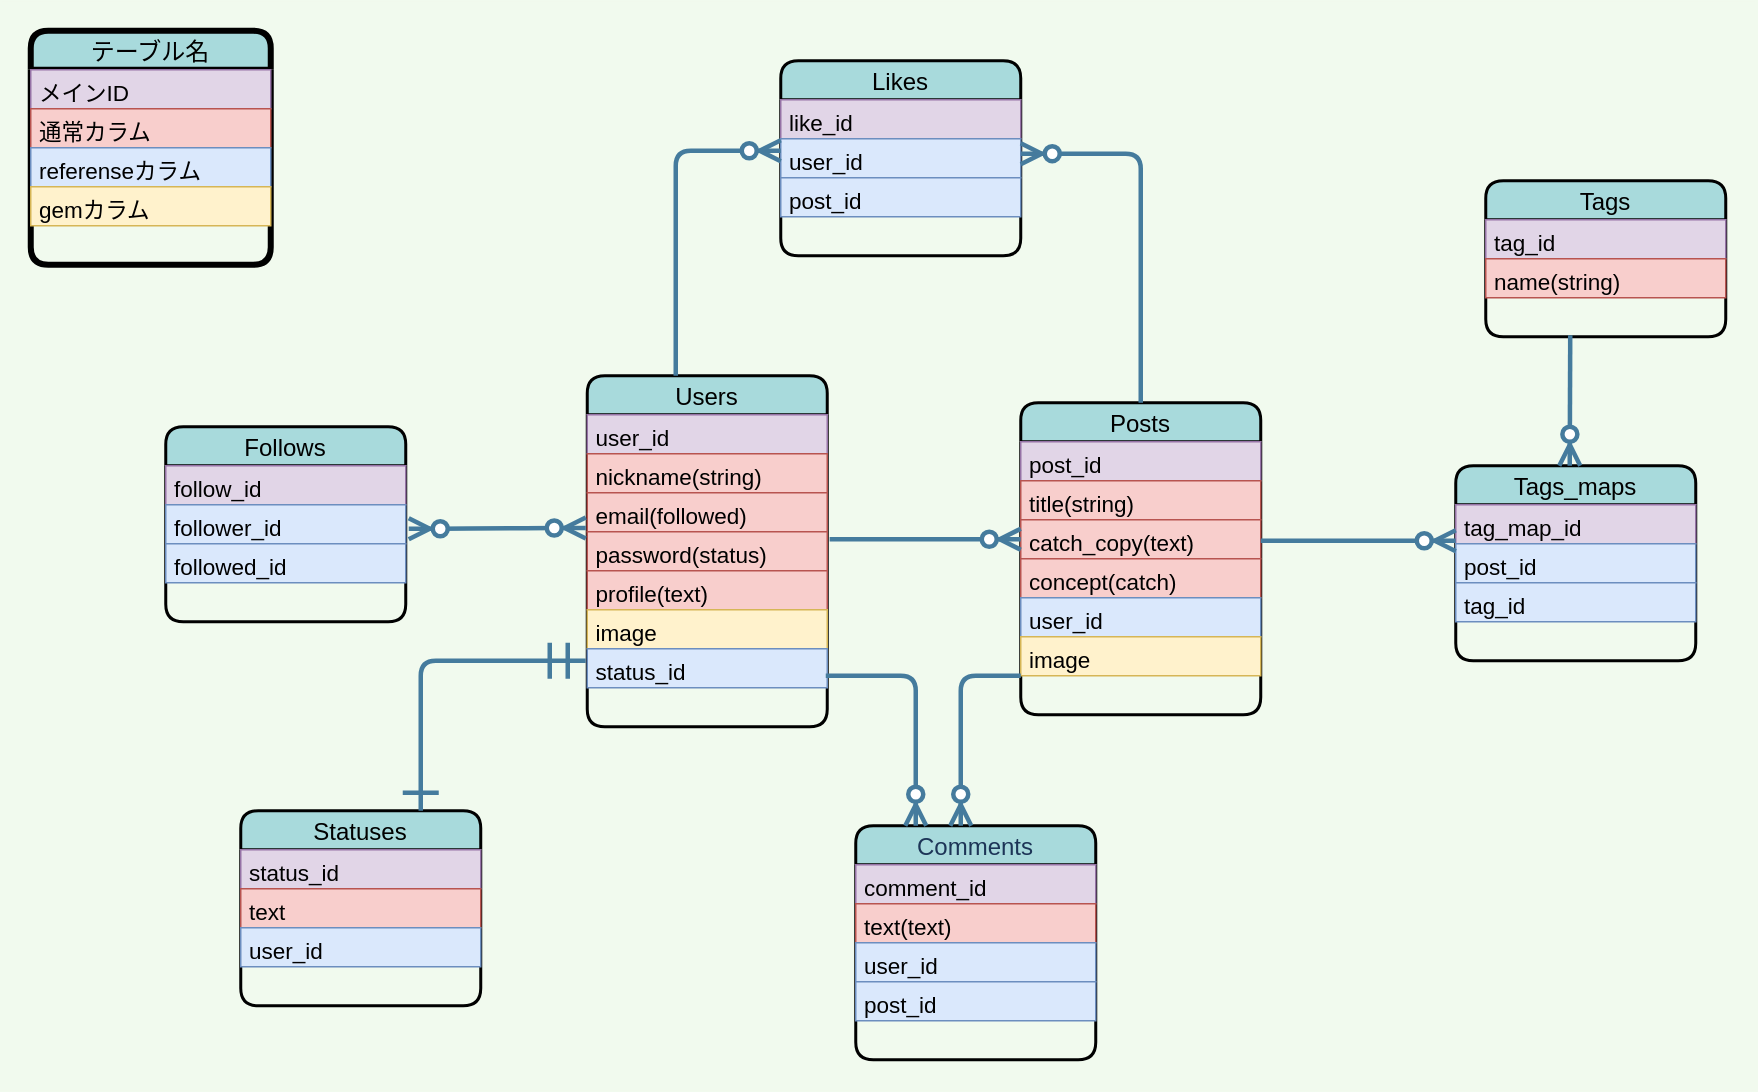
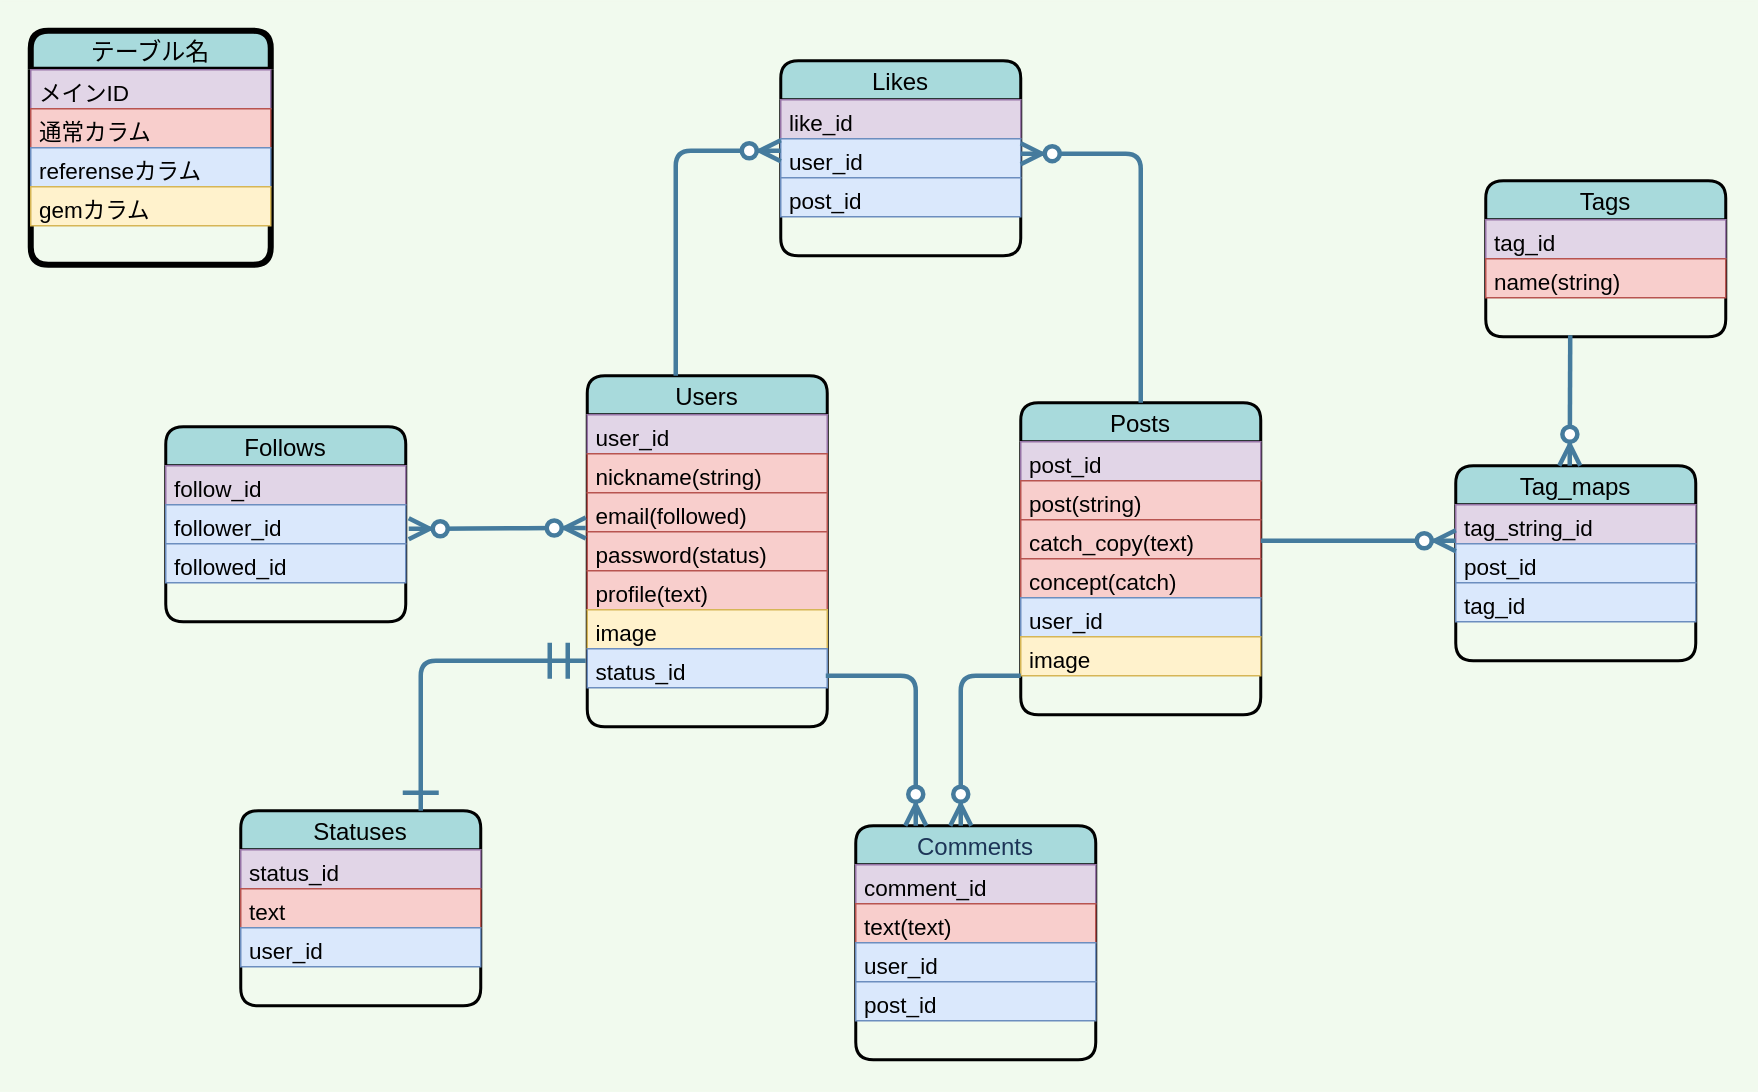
node "Tags_maps": label "Tags_maps" -> "Tag_maps"
node "title(string)": label "title(string)" -> "post(string)"
node "tag_map_id": label "tag_map_id" -> "tag_string_id"
edge "password(status)" -> "catch_copy(text)": removed
